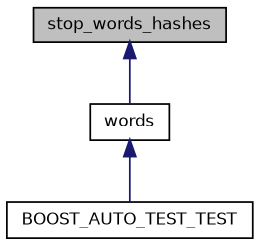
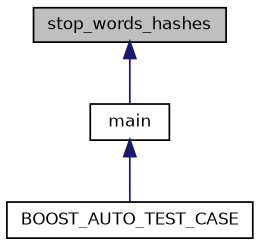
node "words": label "words" -> "main"
node "BOOST_AUTO_TEST_TEST": label "BOOST_AUTO_TEST_TEST" -> "BOOST_AUTO_TEST_CASE"
